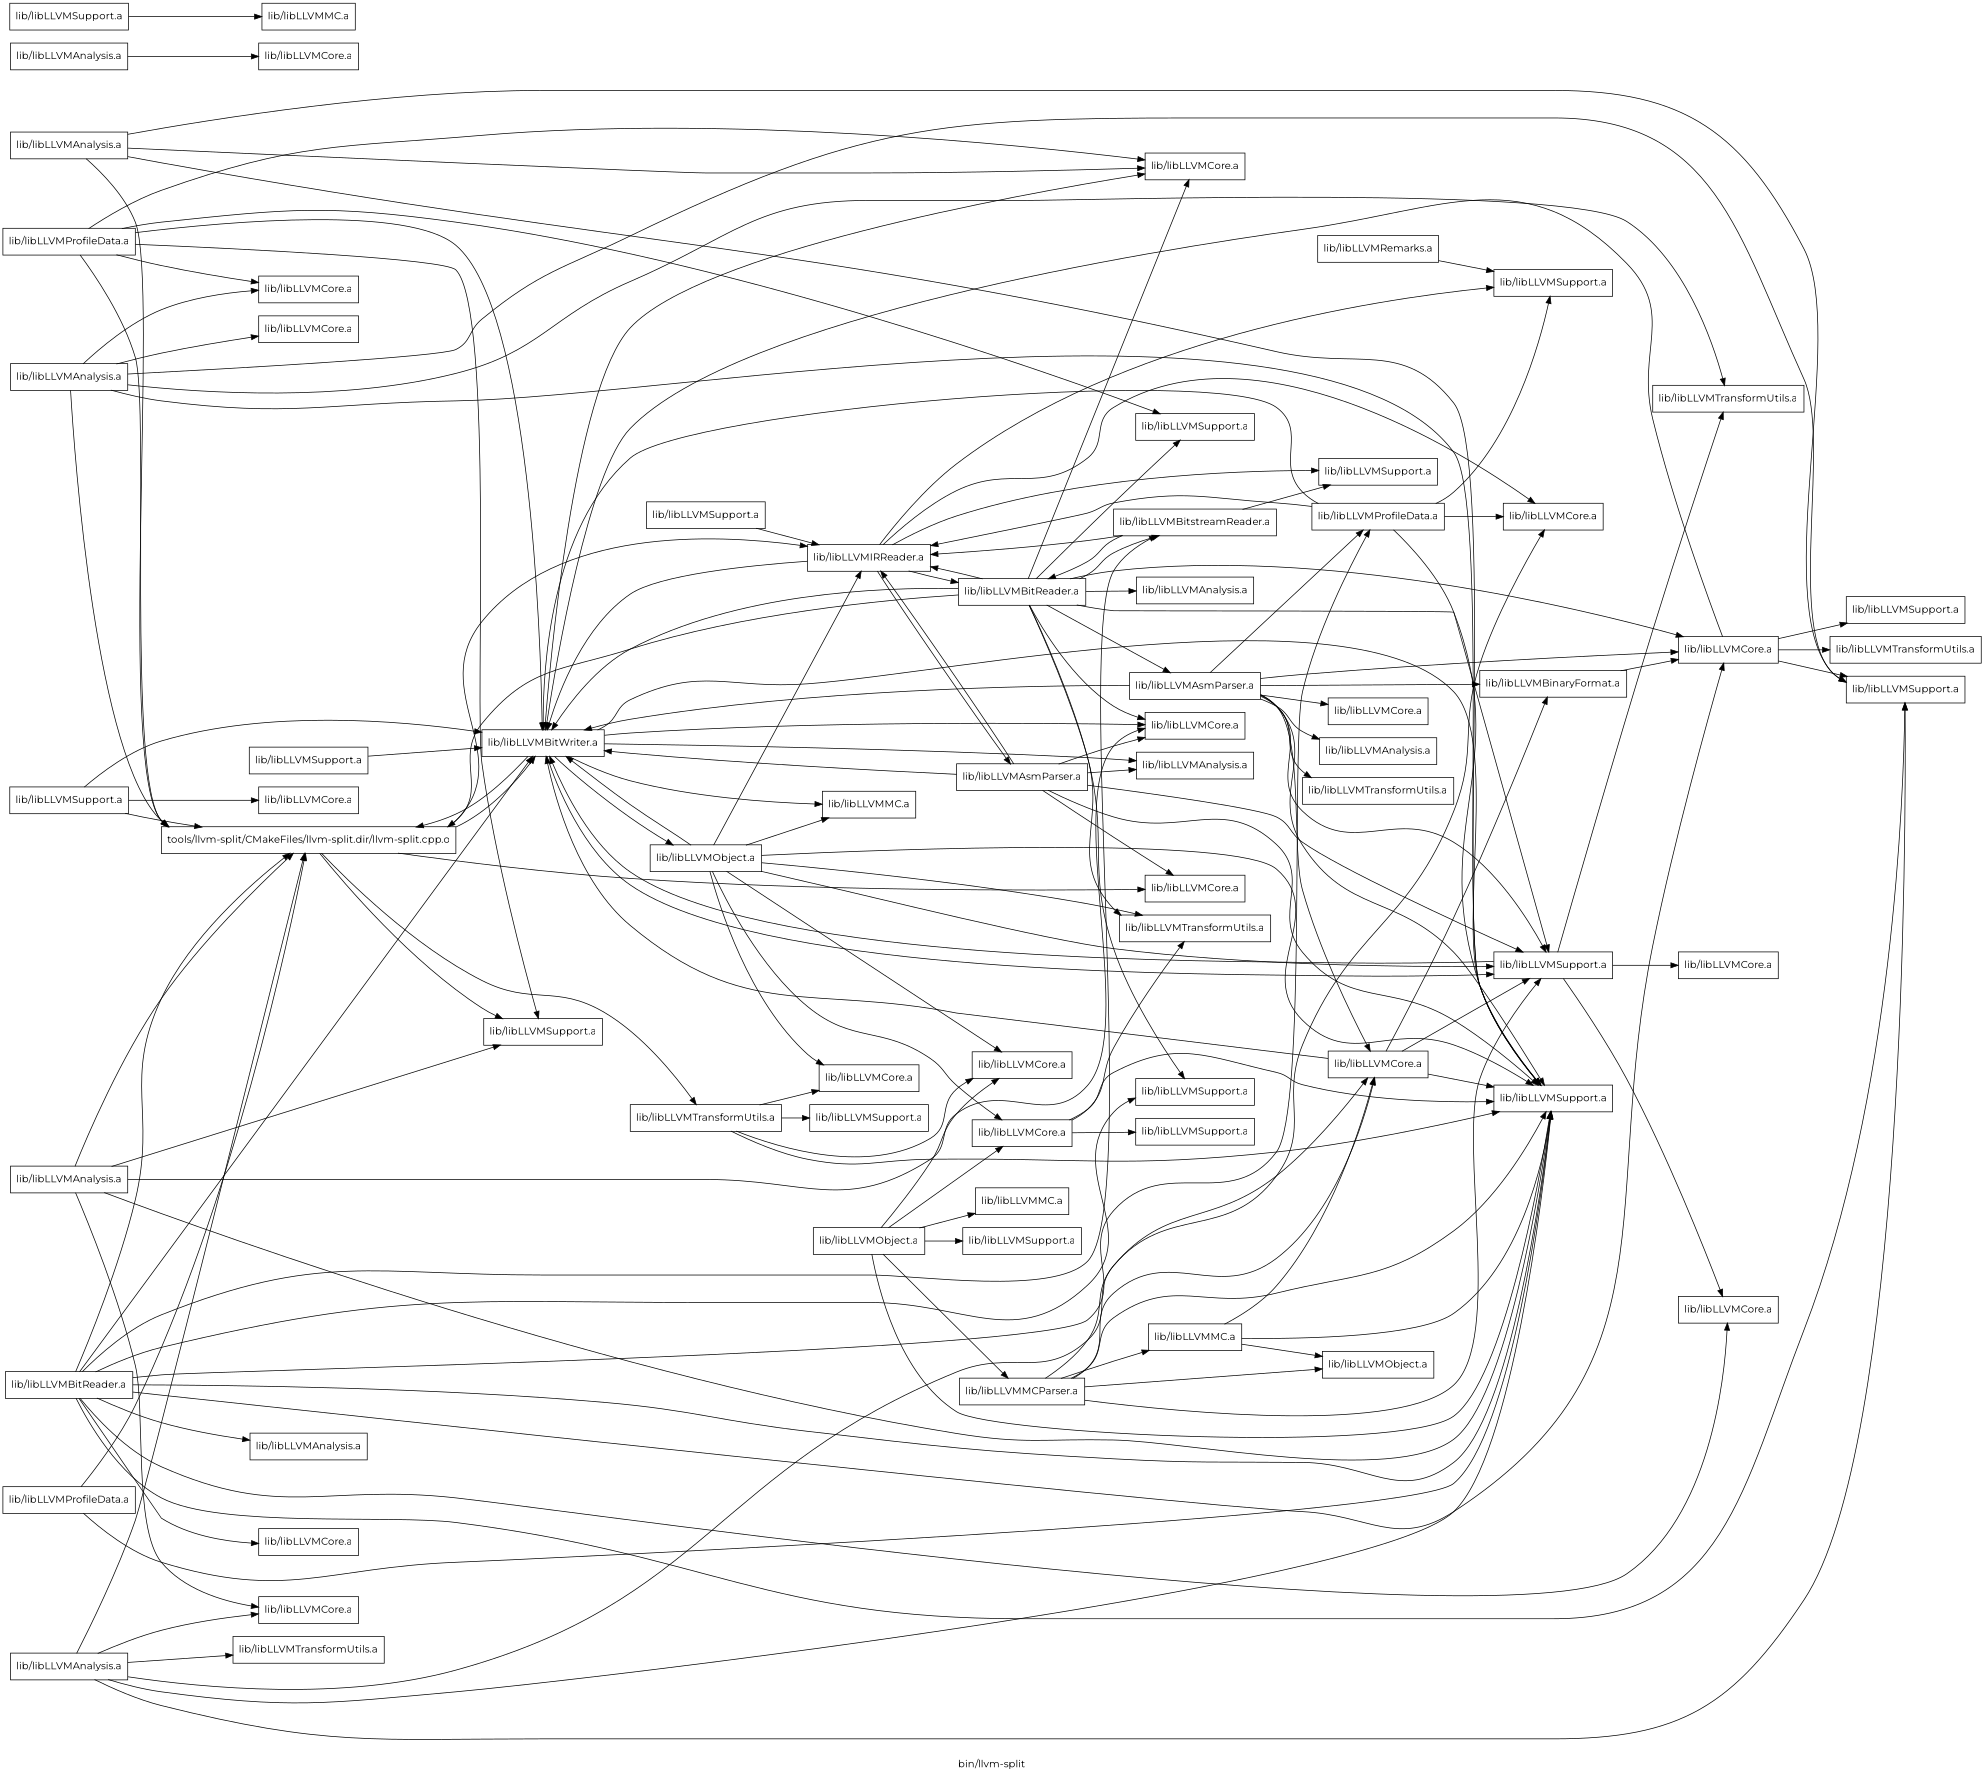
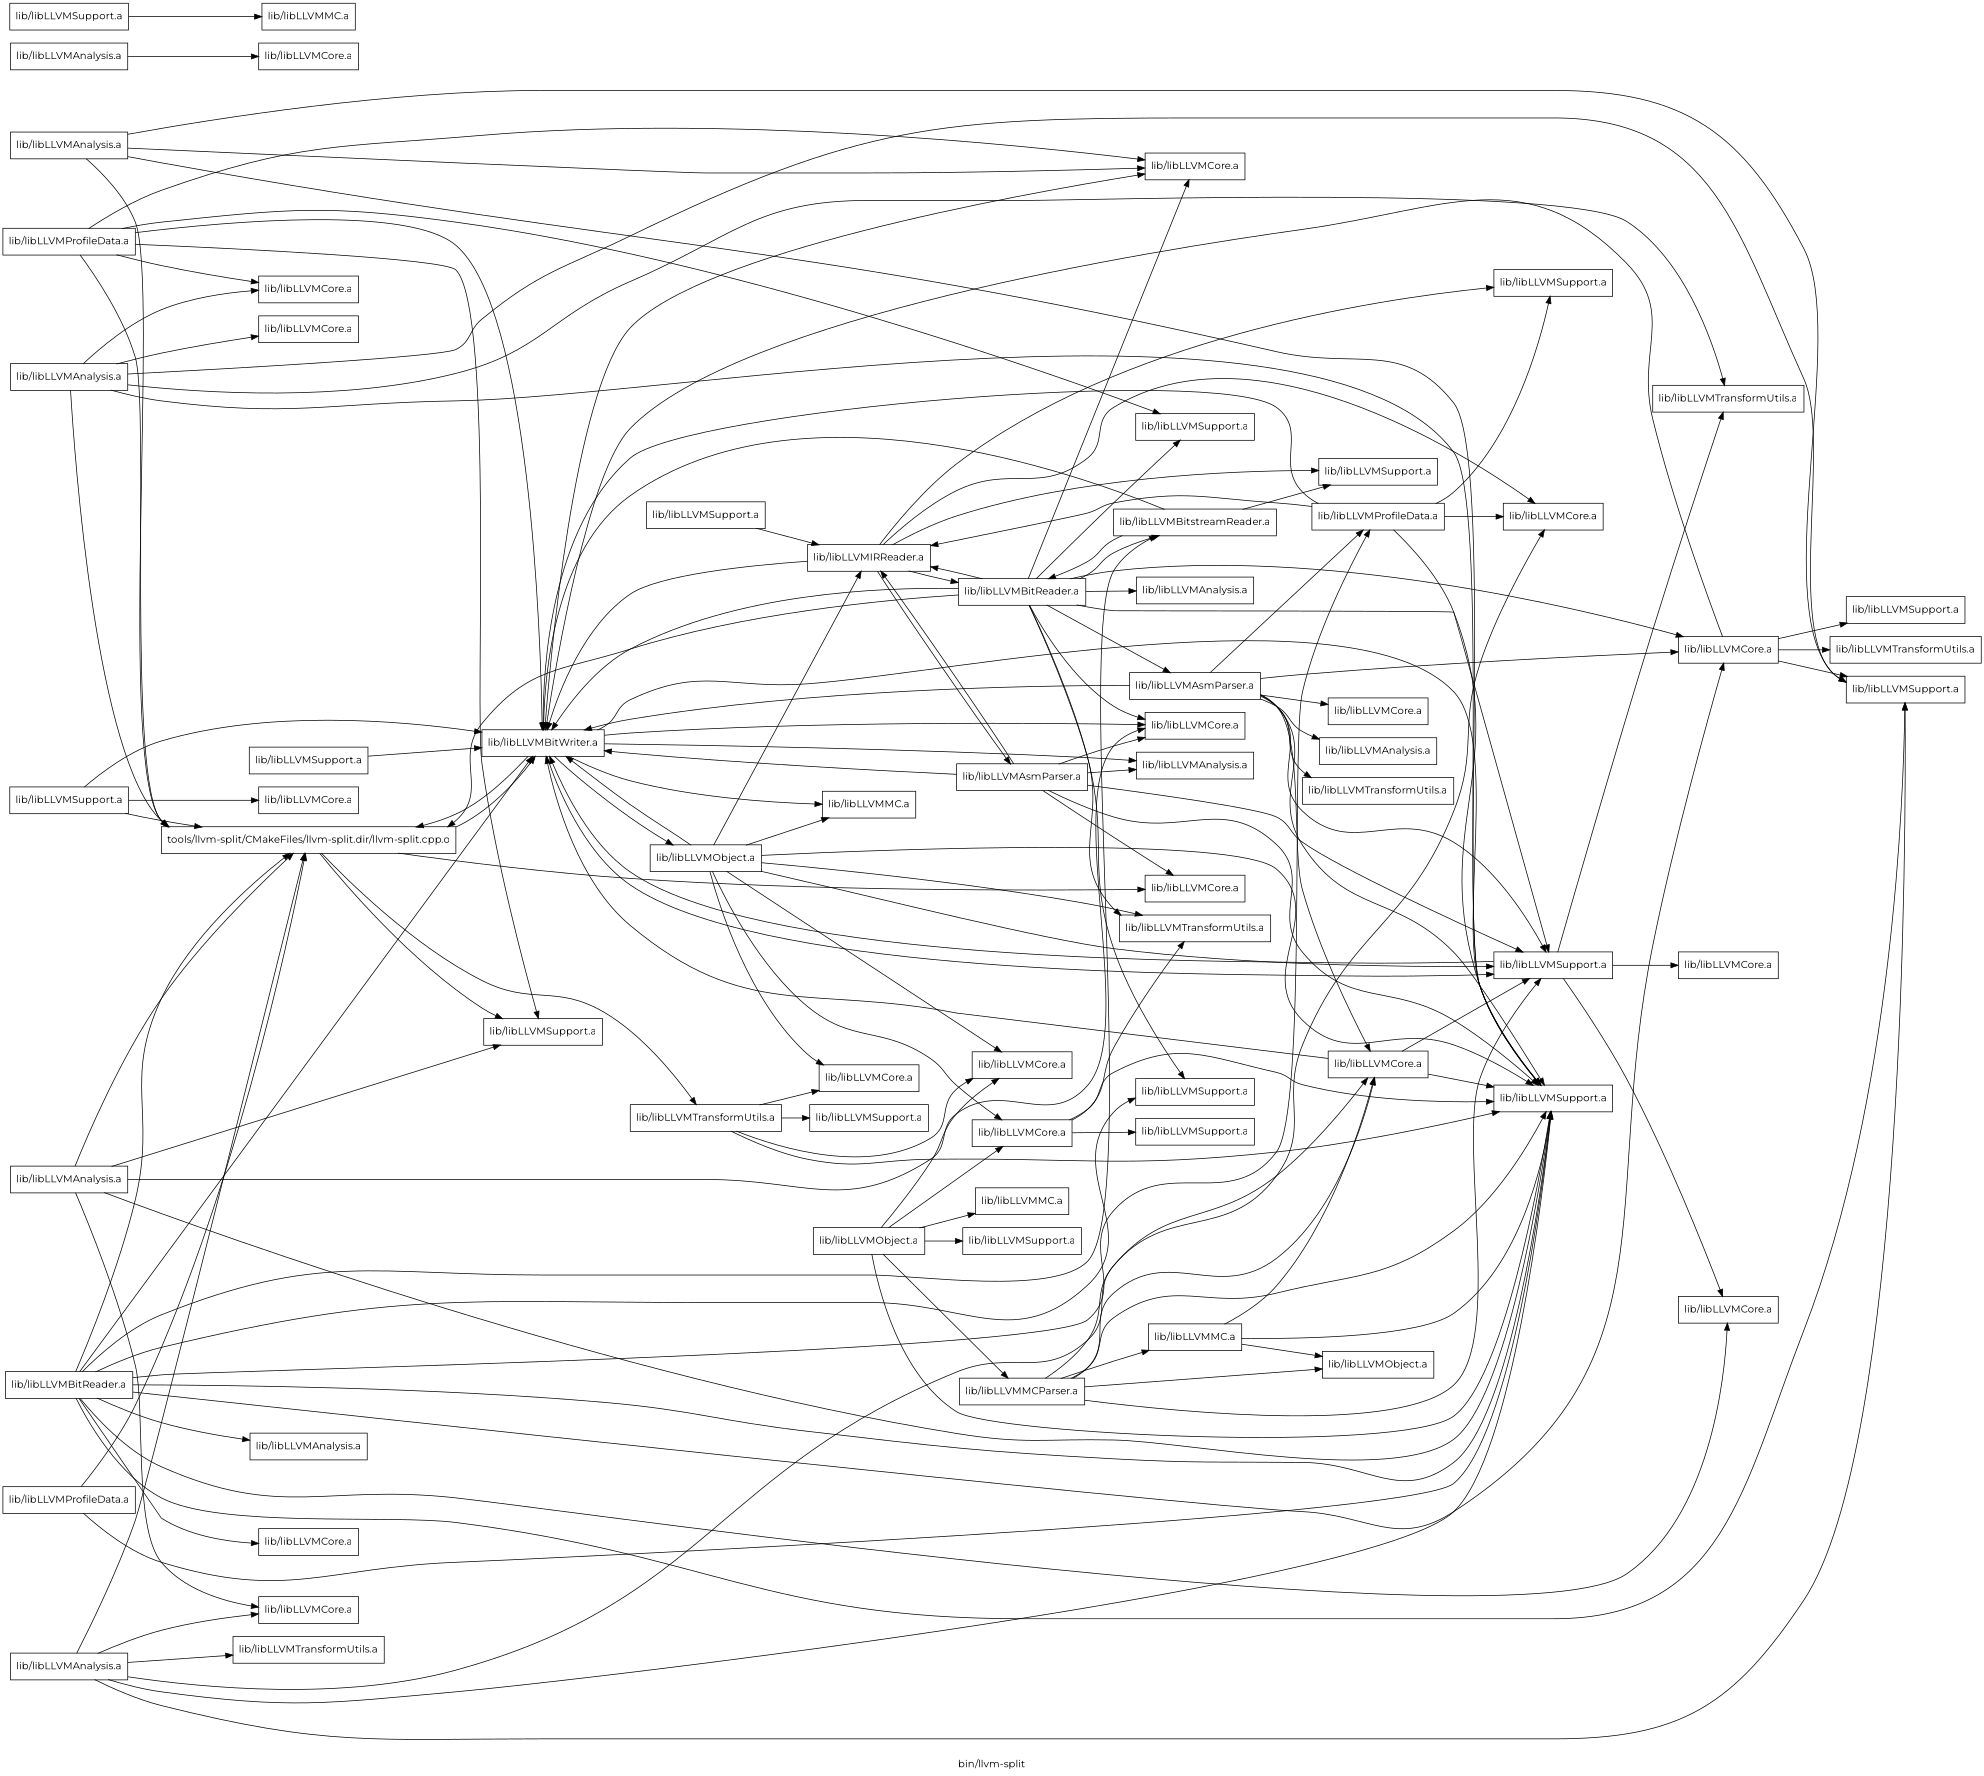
node "lib/libLLVMRemarks.a": removed
edge "lib/libLLVMBitstreamReader.a" -> "lib/libLLVMIRReader.a": now "lib/libLLVMBitstreamReader.a" -> "lib/libLLVMBitWriter.a"
edge "tools/llvm-split/CMakeFiles/llvm-split.dir/llvm-split.cpp.o" -> "lib/libLLVMIRReader.a": removed
node "lib/libLLVMBinaryFormat.a": removed
